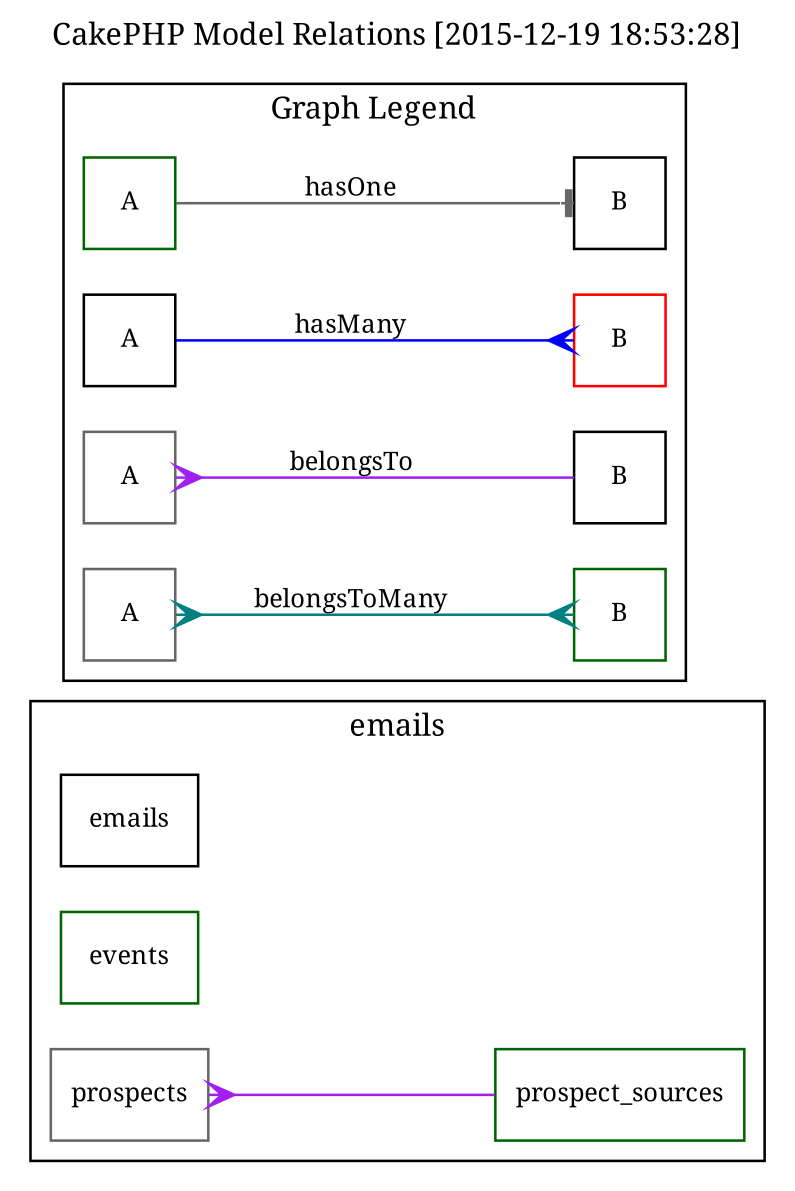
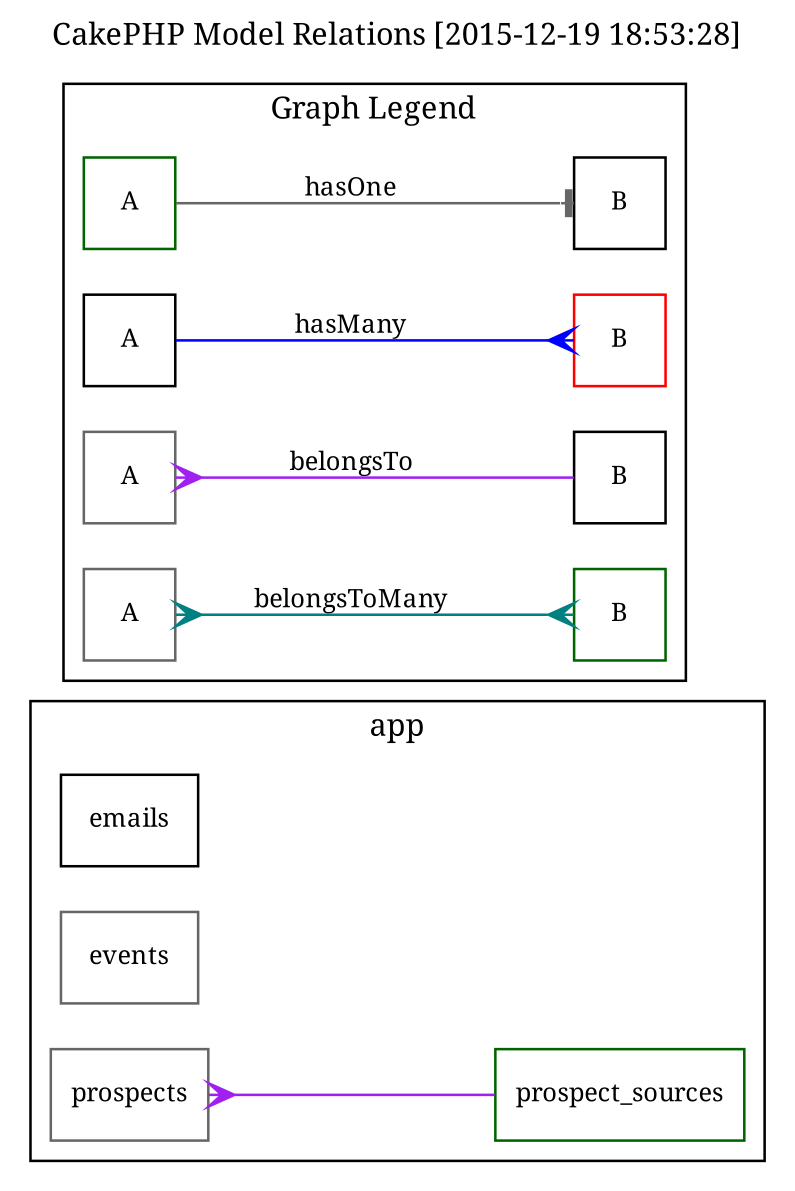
cluster "emails": label "emails" -> "app"
node "events": color darkgreen -> gray40
